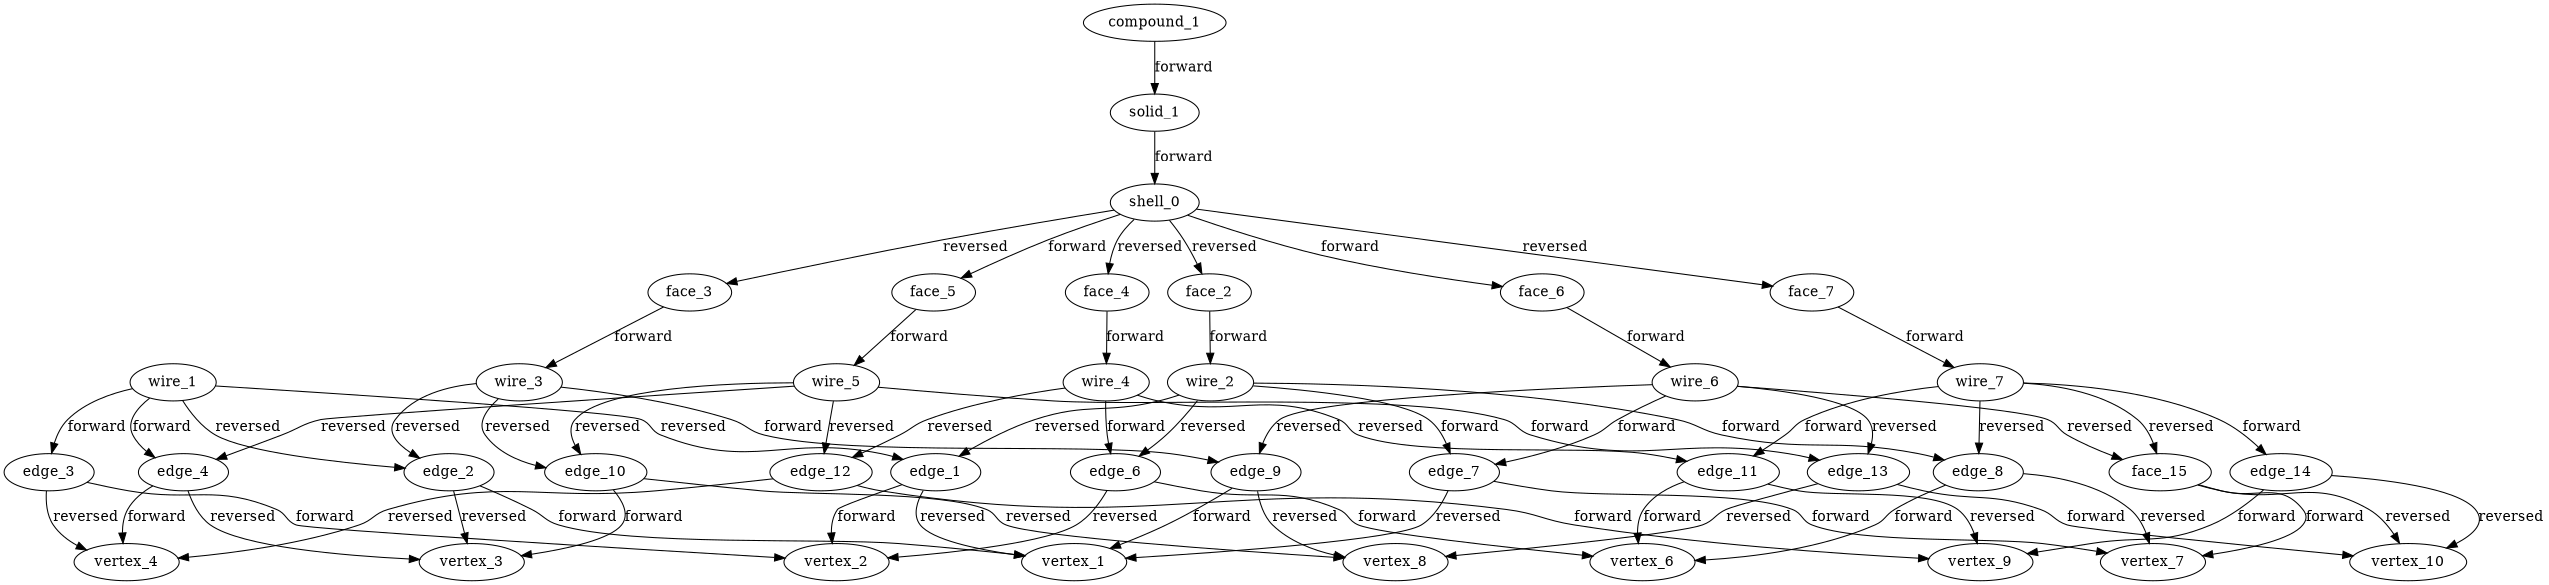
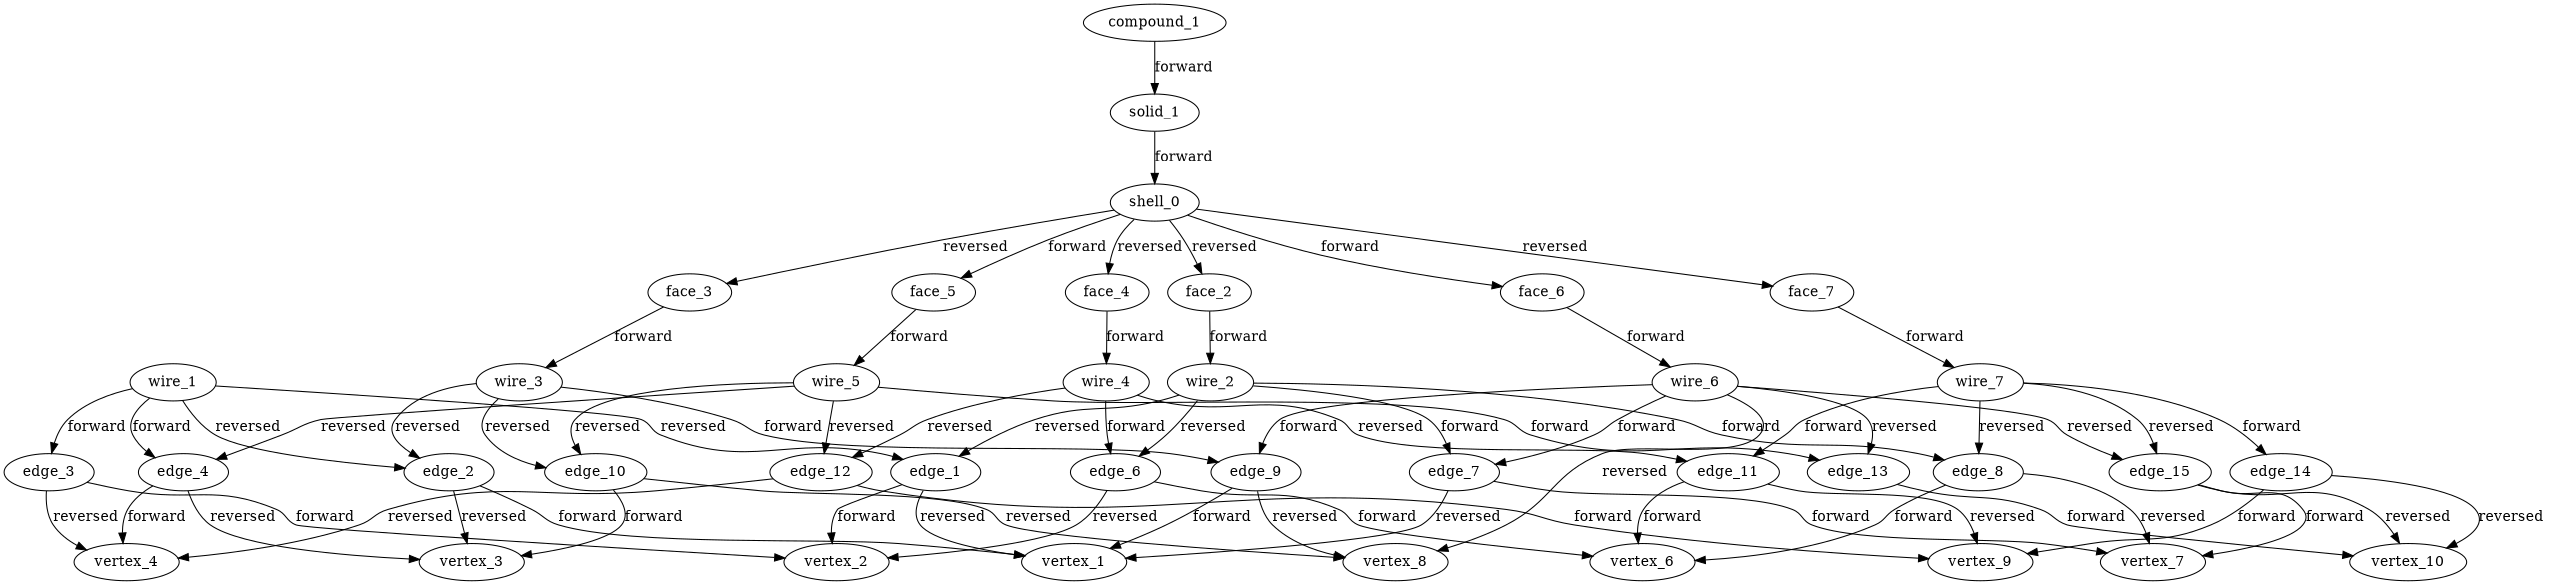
edge "wire_6" -> "edge_9": label "reversed" -> "forward"
node "face_15": label "face_15" -> "edge_15"
edge "edge_13" -> "vertex_8": now "wire_6" -> "vertex_8"
